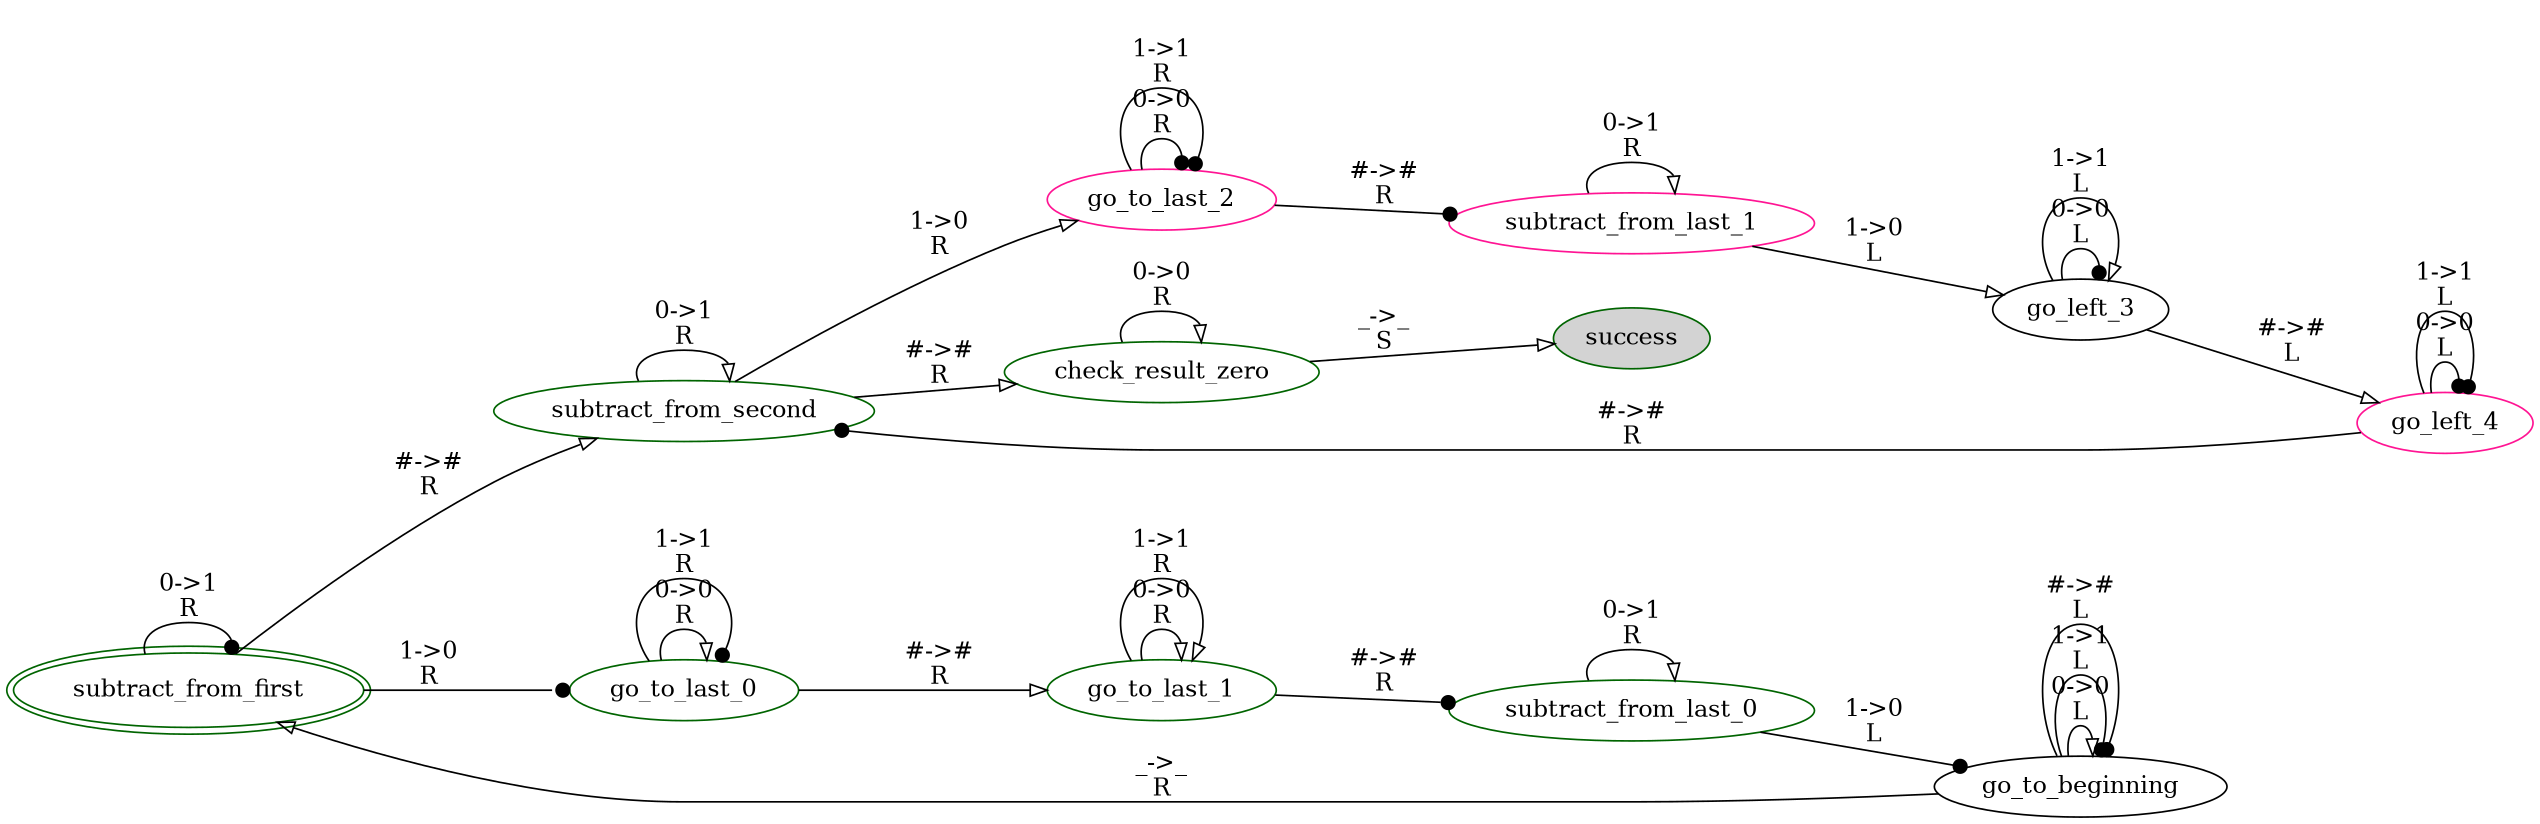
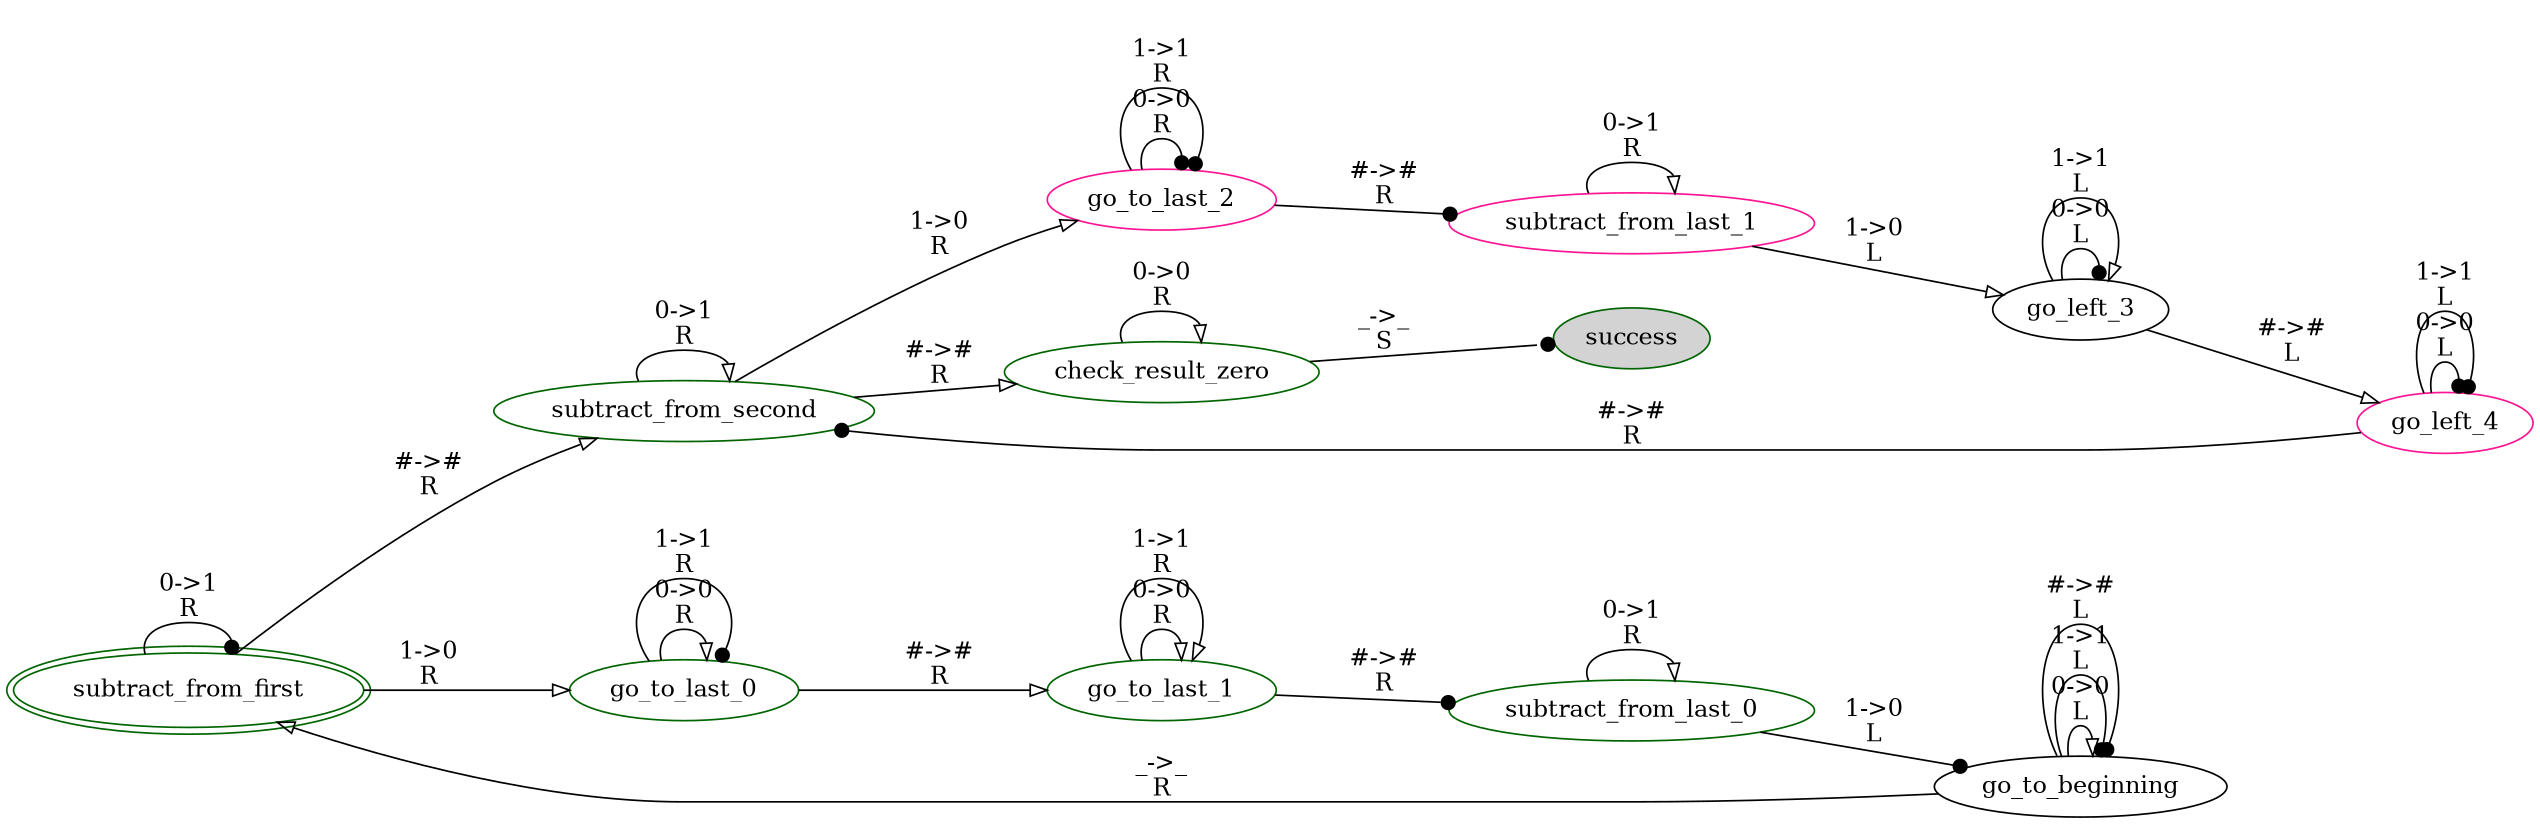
edge "check_result_zero" -> "success": arrowhead onormal -> dot
edge "subtract_from_first" -> "go_to_last_0": arrowhead dot -> onormal
